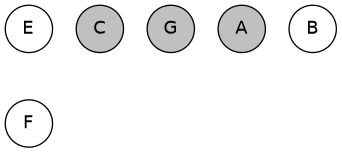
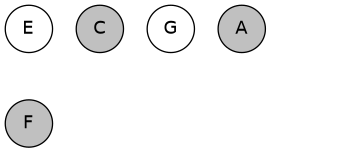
node "G": fillcolor gray -> white
node "B": removed
node "F": fillcolor white -> gray
